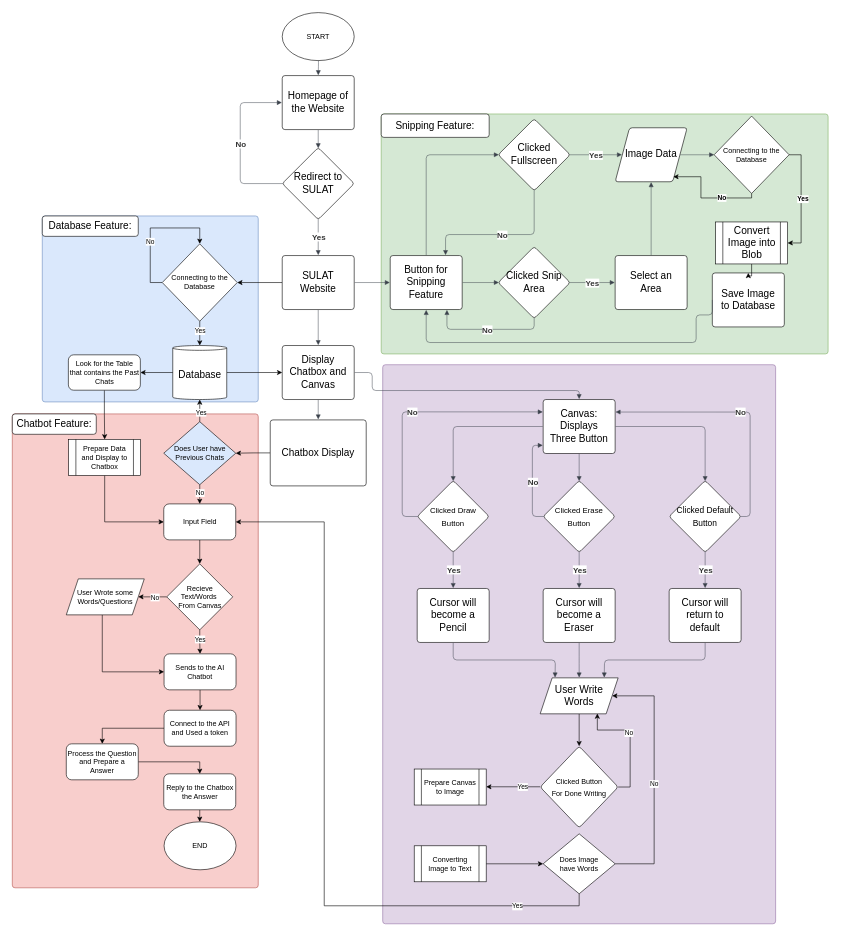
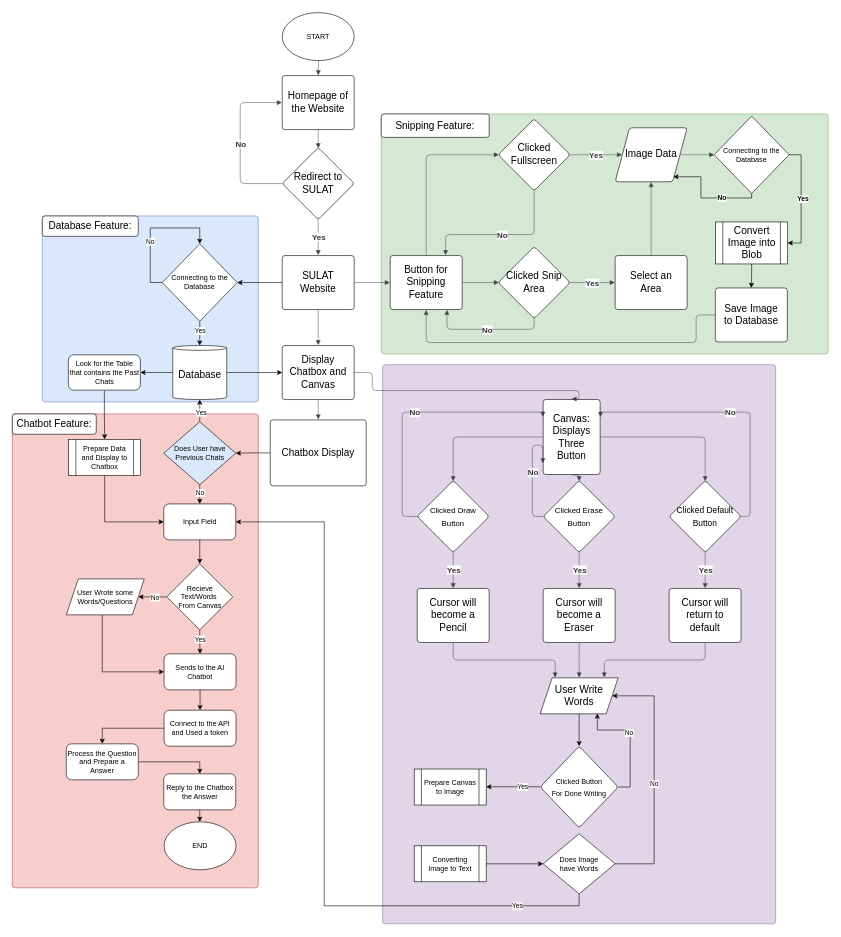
node "Save Image to Database": moved (749, 300) -> (752, 315)
node "Canvas: Displays Three Button": size 72x54 -> 57x75
